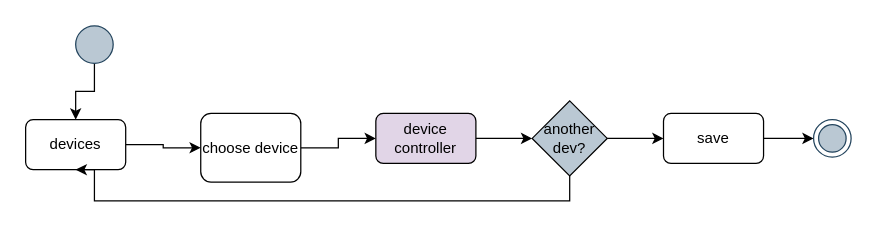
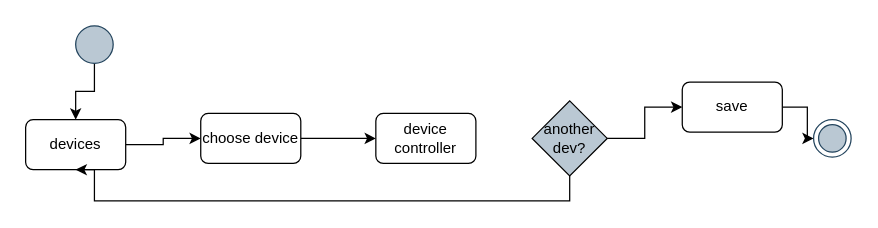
node "device controller": fillcolor #e1d5e7 -> #ffffff
edge "device controller" -> "another dev?": removed
node "save": moved (713, 138) -> (732, 107)
node "choose device": size 100x69 -> 100x50
